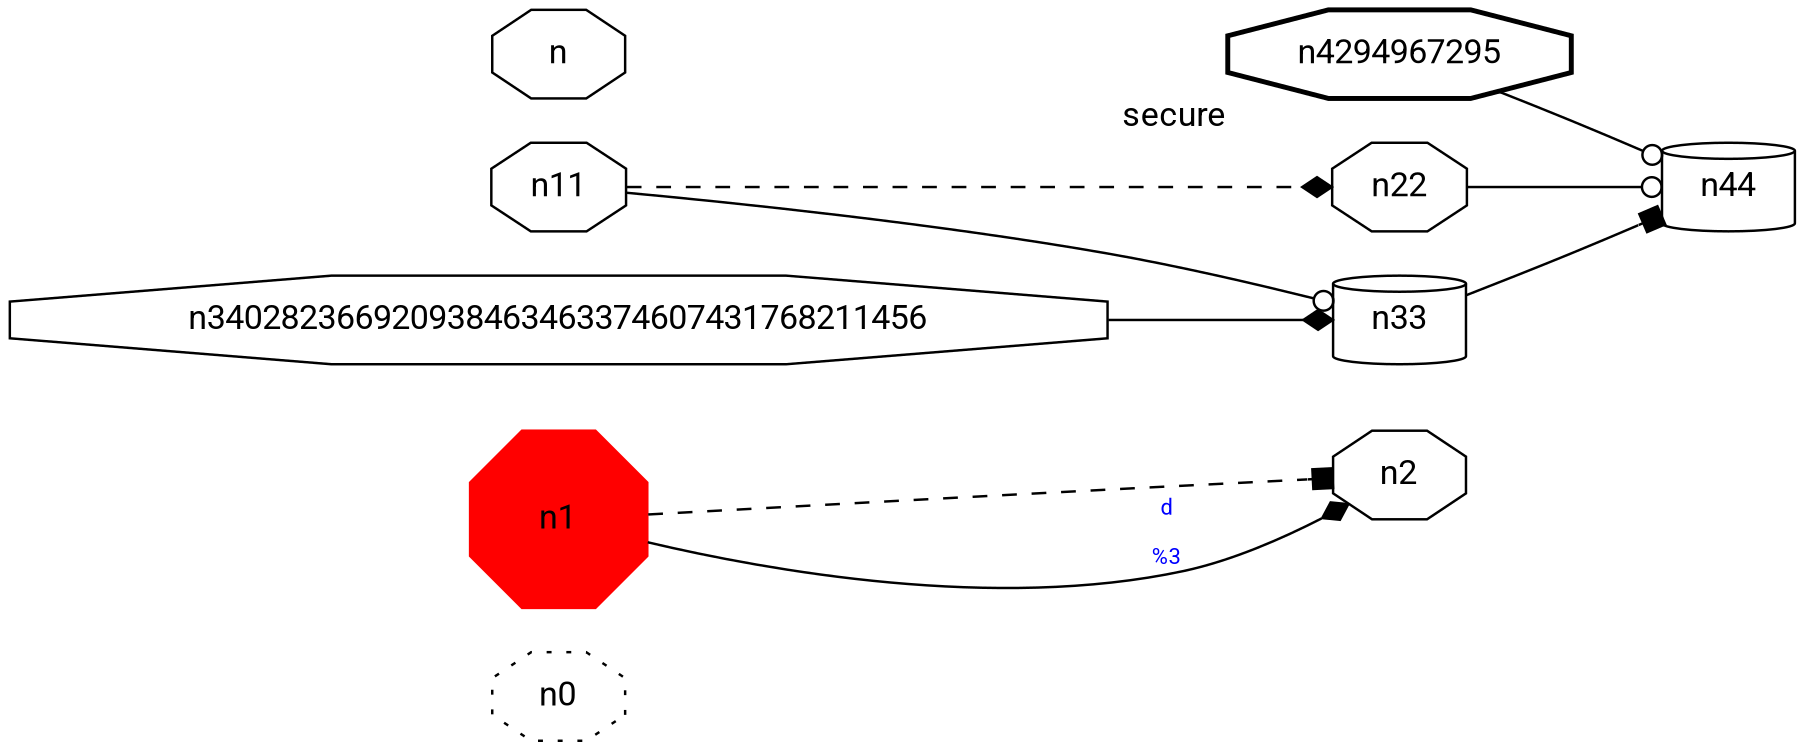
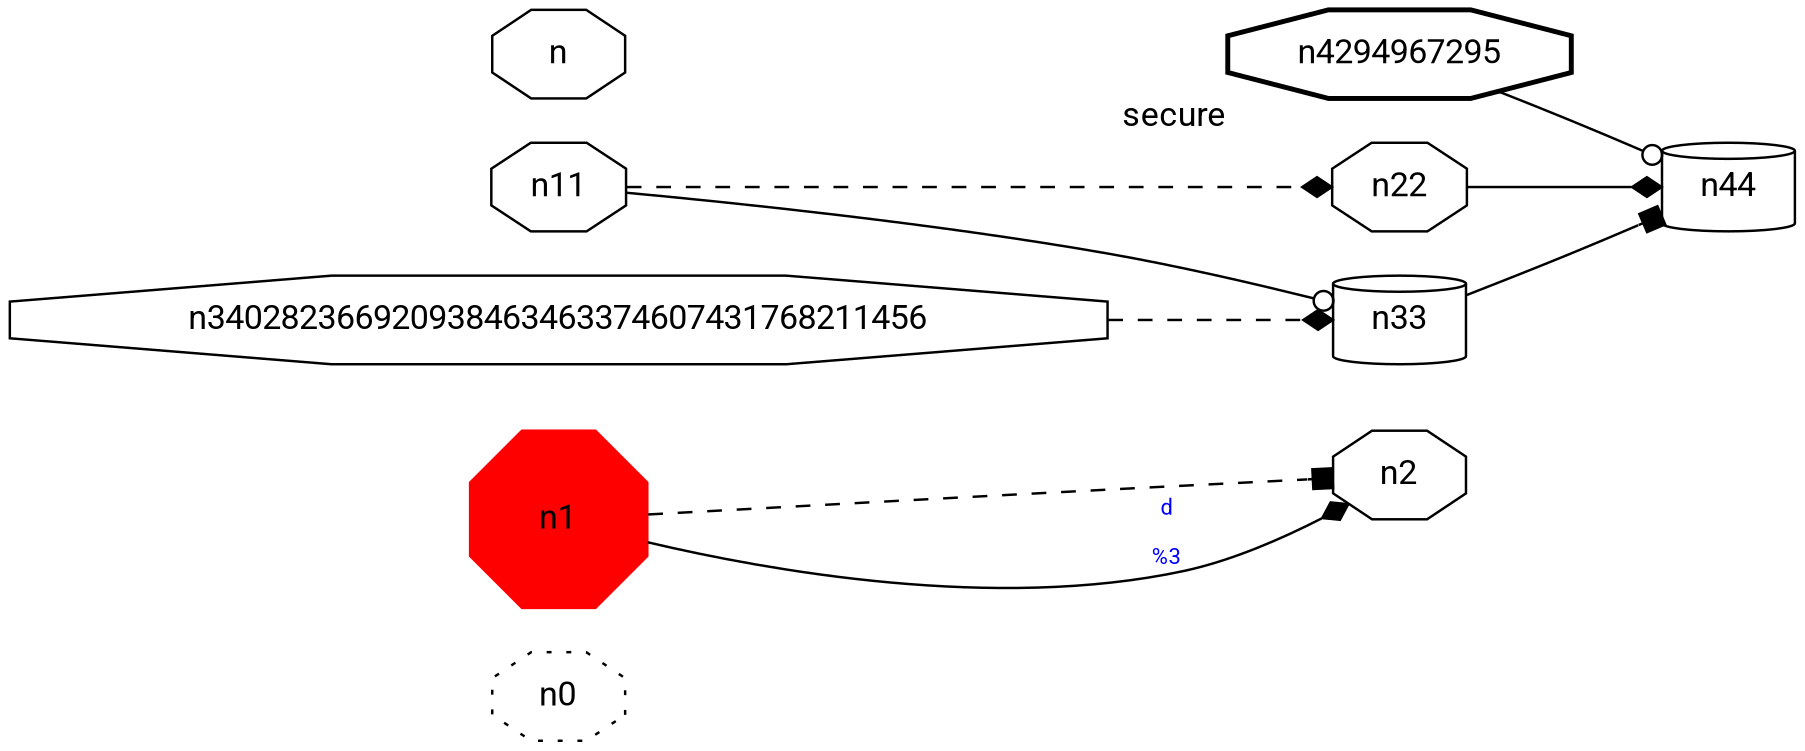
edge "n22" -> "n44": arrowhead odot -> diamond
edge "n340282366920938463463374607431768211456" -> "n33": style solid -> dashed
